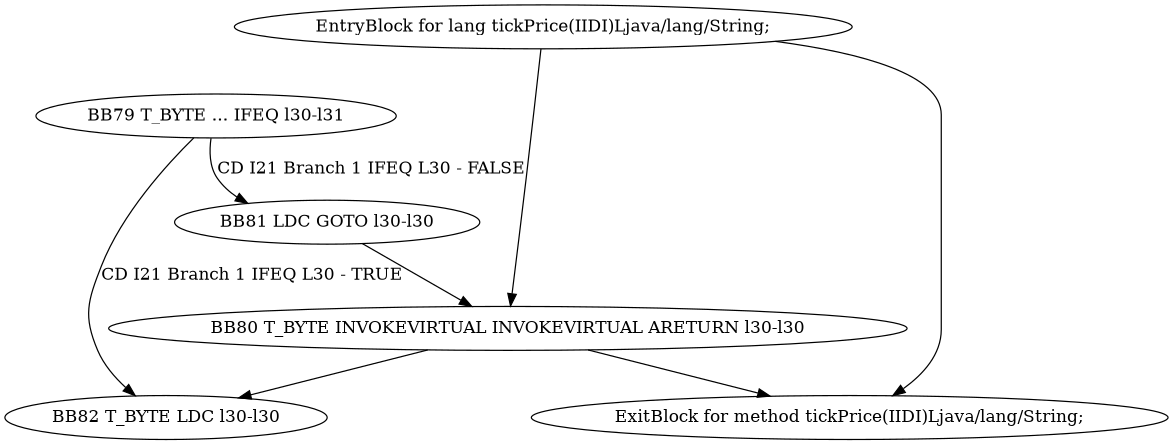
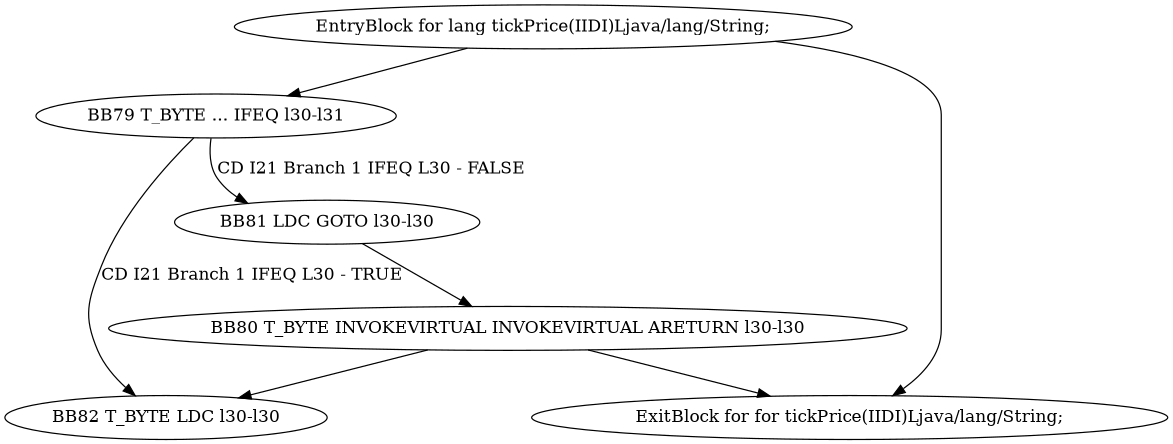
edge "EntryBlock for lang tickPrice(IIDI)Ljava/lang/String;" -> "BB80 T_BYTE INVOKEVIRTUAL INVOKEVIRTUAL ARETURN l30-l30": now "EntryBlock for lang tickPrice(IIDI)Ljava/lang/String;" -> "BB79 T_BYTE ... IFEQ l30-l31"
node "ExitBlock for method tickPrice(IIDI)Ljava/lang/String;": label "ExitBlock for method tickPrice(IIDI)Ljava/lang/String;" -> "ExitBlock for for tickPrice(IIDI)Ljava/lang/String;"
